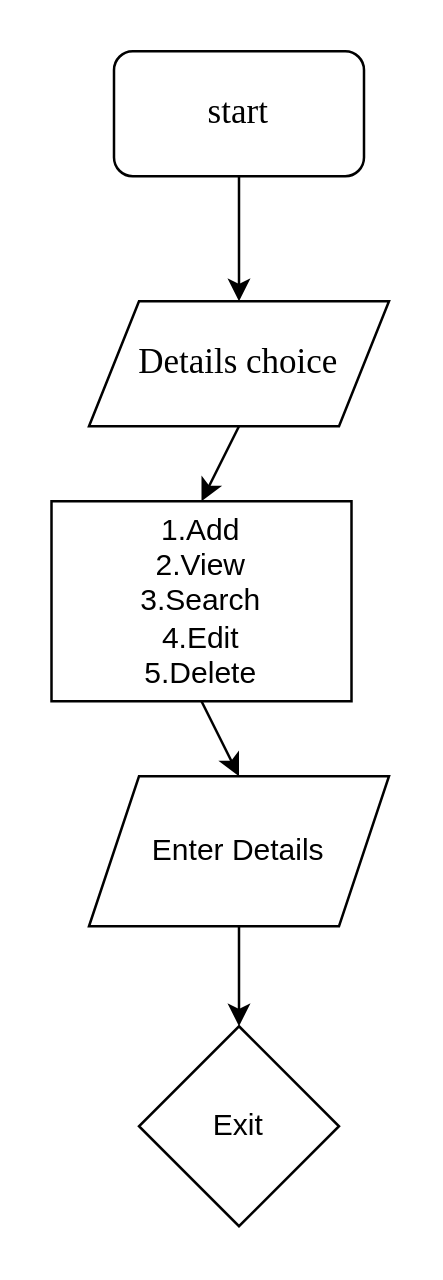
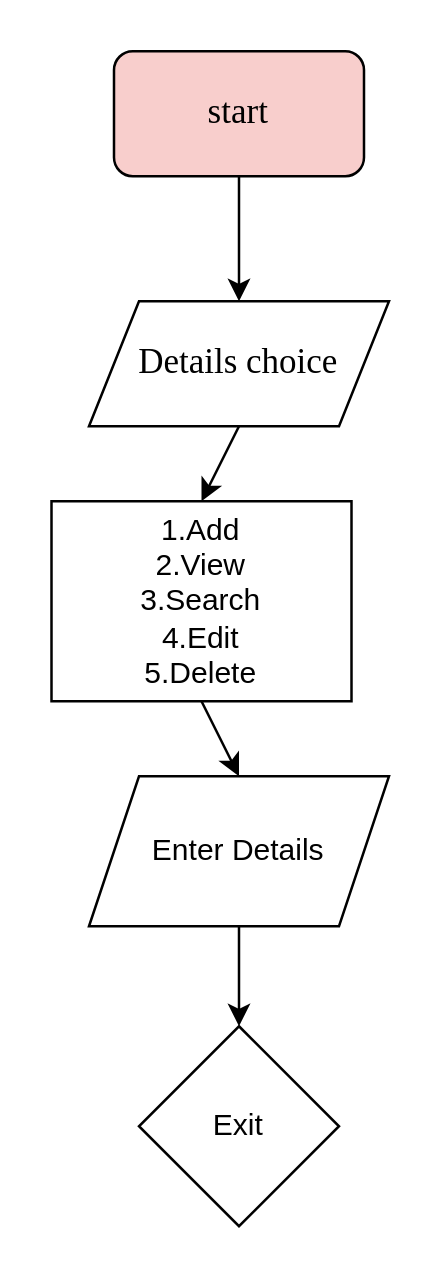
node "start": fillcolor #ffffff -> #f8cecc
